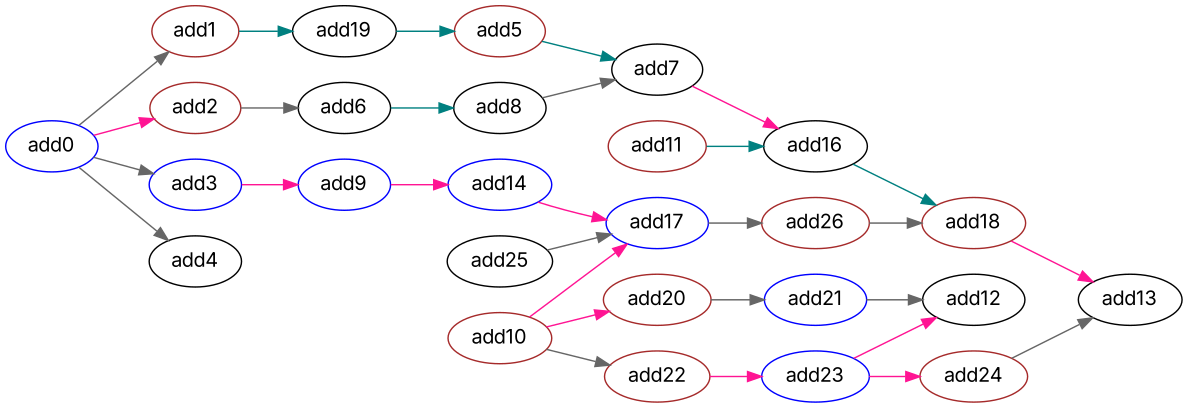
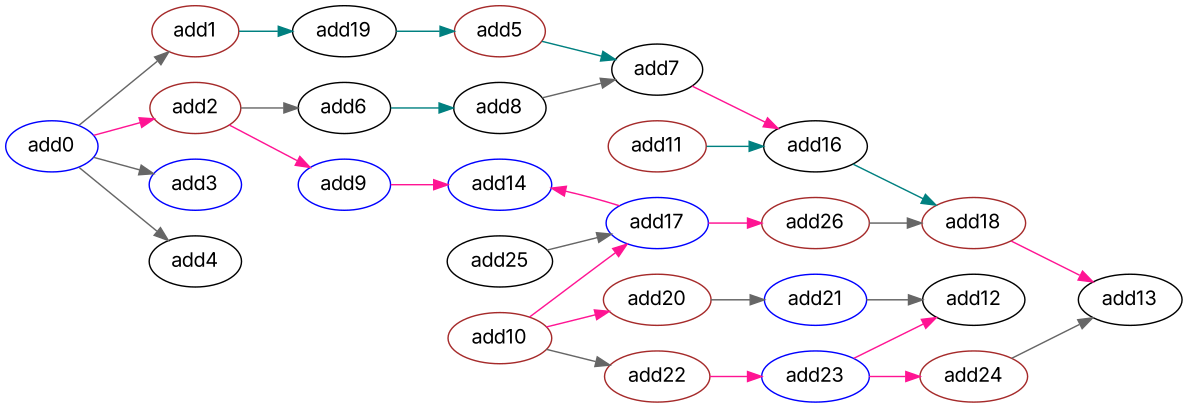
edge "add3" -> "add9": now "add2" -> "add9"
edge "add14" -> "add17": reversed
edge "add17" -> "add26": color gray40 -> deeppink
